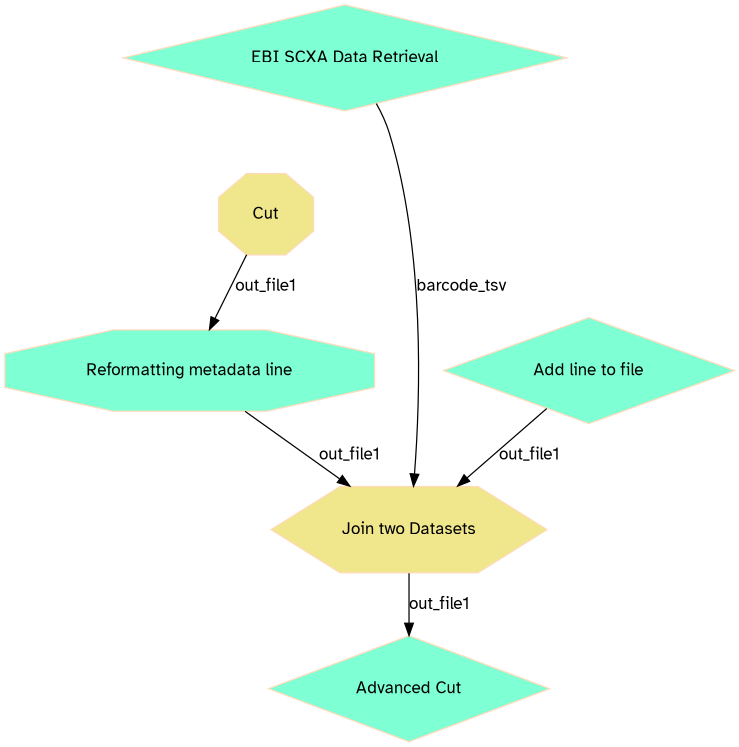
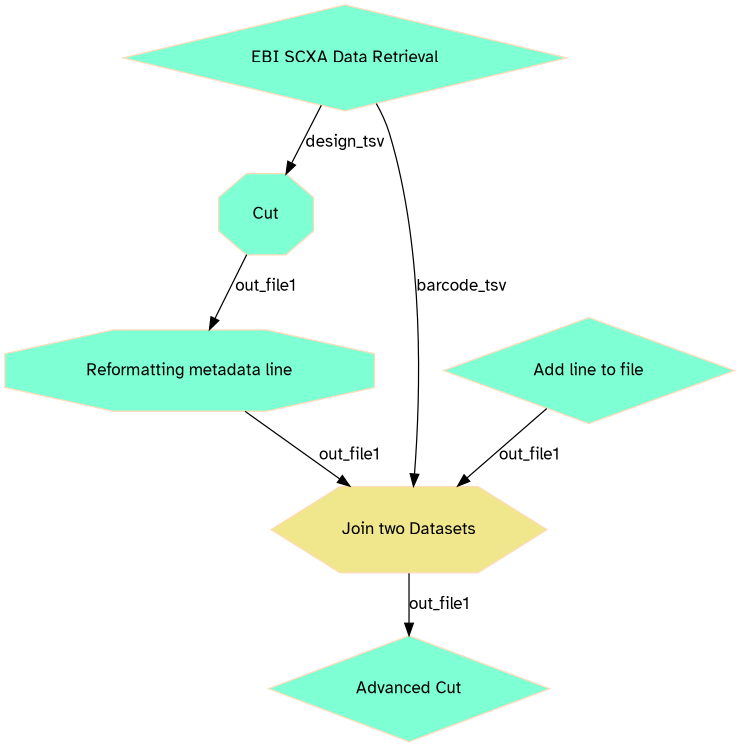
edge "EBI SCXA Data Retrieval" -> "Cut": added, label "design_tsv"
node "Cut": fillcolor khaki -> aquamarine
